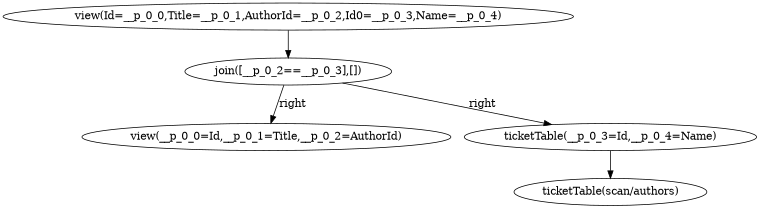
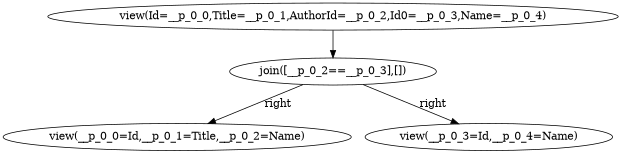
node "view(__p_0_0=Id,__p_0_1=Title,__p_0_2=AuthorId)": label "view(__p_0_0=Id,__p_0_1=Title,__p_0_2=AuthorId)" -> "view(__p_0_0=Id,__p_0_1=Title,__p_0_2=Name)"
node "ticketTable(__p_0_3=Id,__p_0_4=Name)": label "ticketTable(__p_0_3=Id,__p_0_4=Name)" -> "view(__p_0_3=Id,__p_0_4=Name)"
node "ticketTable(scan/authors)": removed
